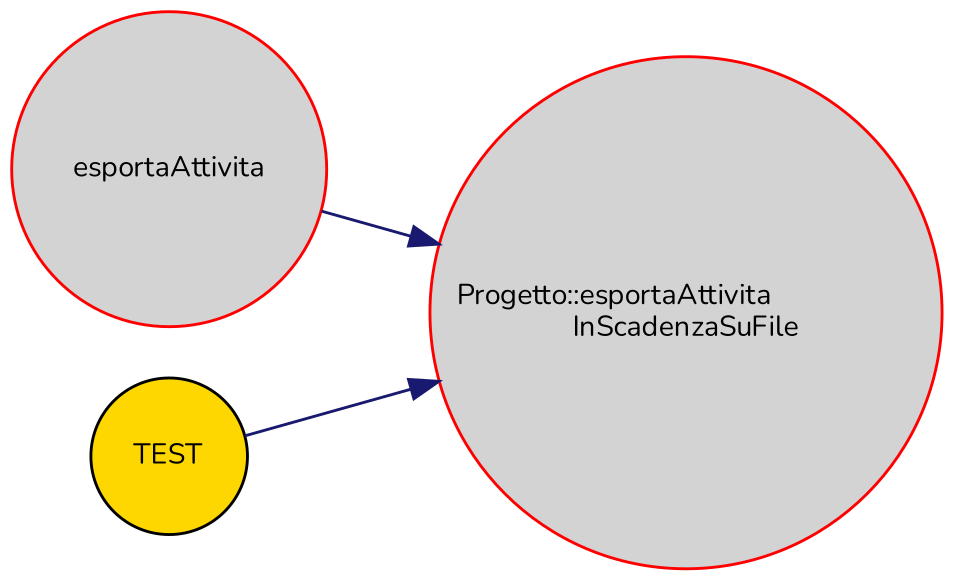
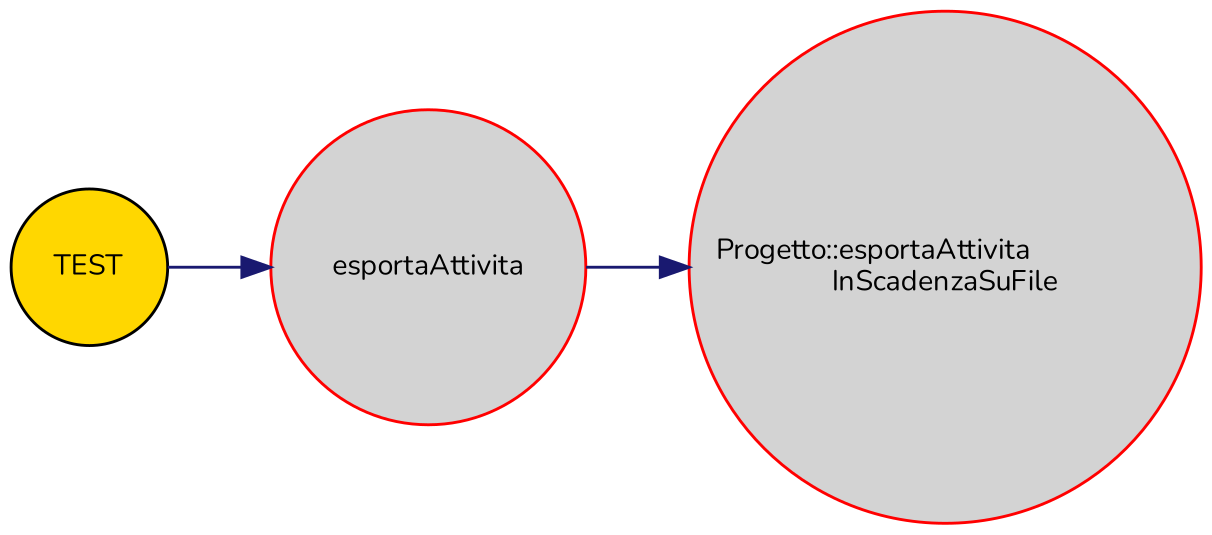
edge "TEST" -> "Progetto::esportaAttivita InScadenzaSuFile": now "TEST" -> "esportaAttivita"
